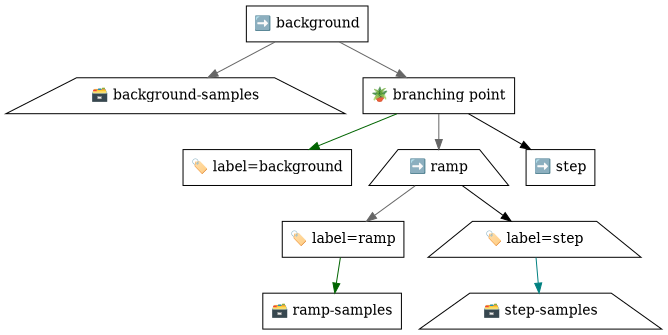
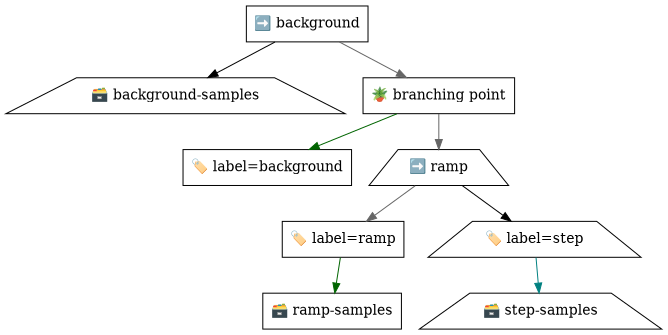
edge "➡️ background" -> "🗃️ background-samples": color gray40 -> black
node "➡️ step": removed
